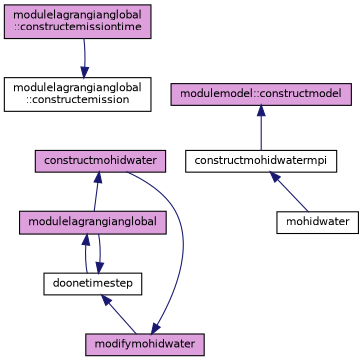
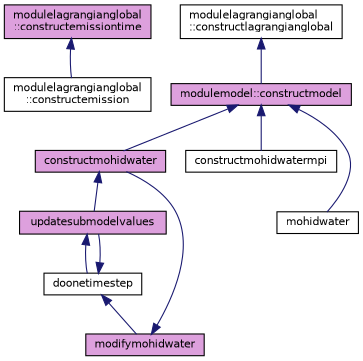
node "modulelagrangianglobal ::constructlagrangianglobal": added
edge "modulelagrangianglobal ::constructemissiontime" -> "modulelagrangianglobal ::constructemission": reversed
edge "constructmohidwater" -> "modulemodel::constructmodel": added
edge "mohidwater" -> "constructmohidwatermpi": now "mohidwater" -> "modulemodel::constructmodel"
node "modulelagrangianglobal": label "modulelagrangianglobal" -> "updatesubmodelvalues"
